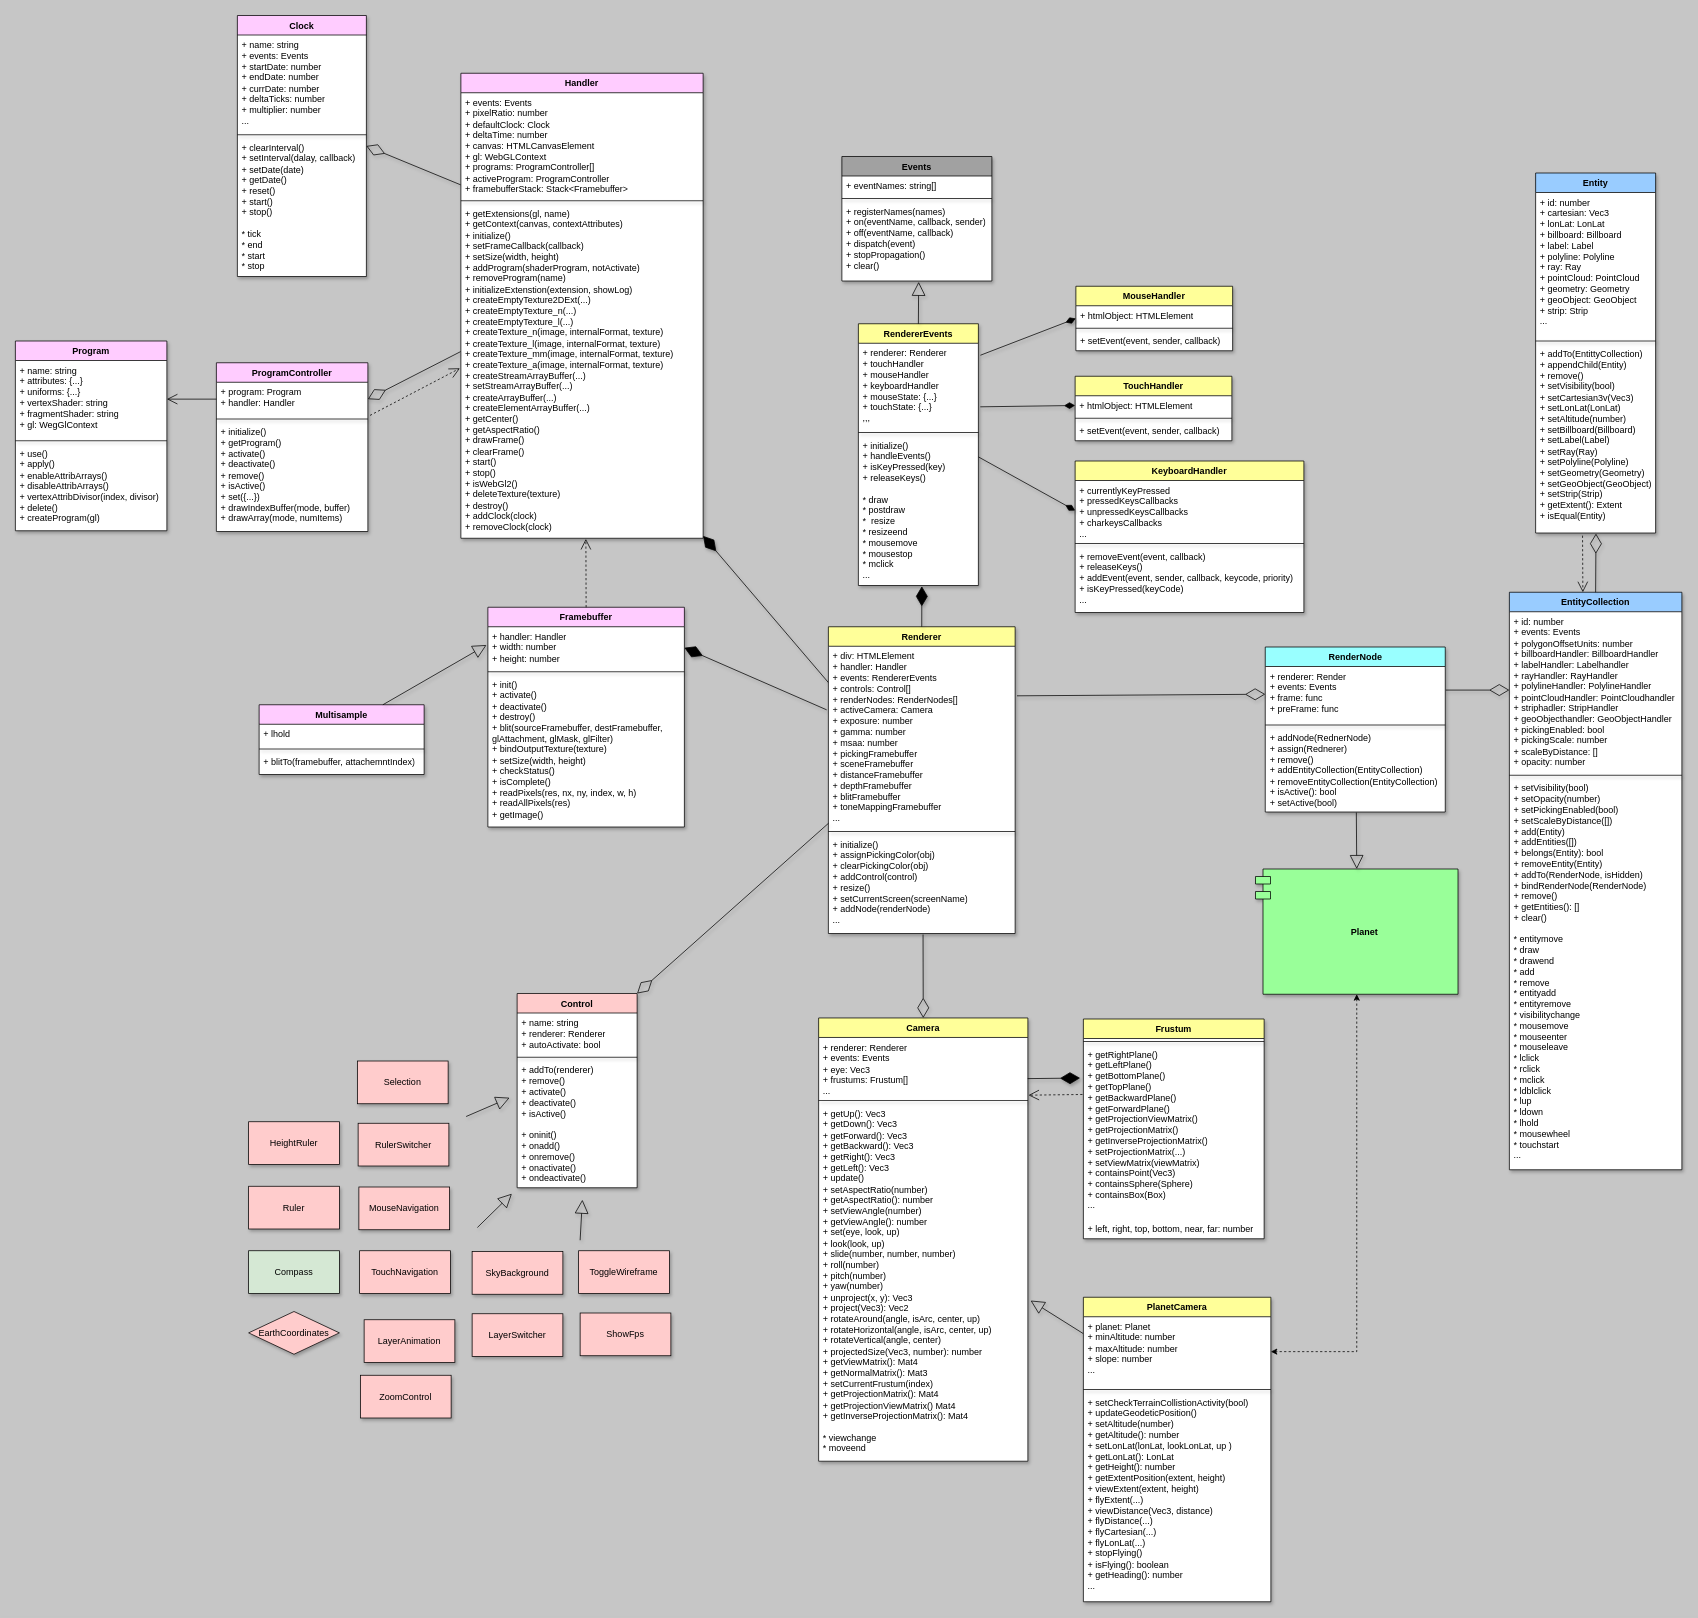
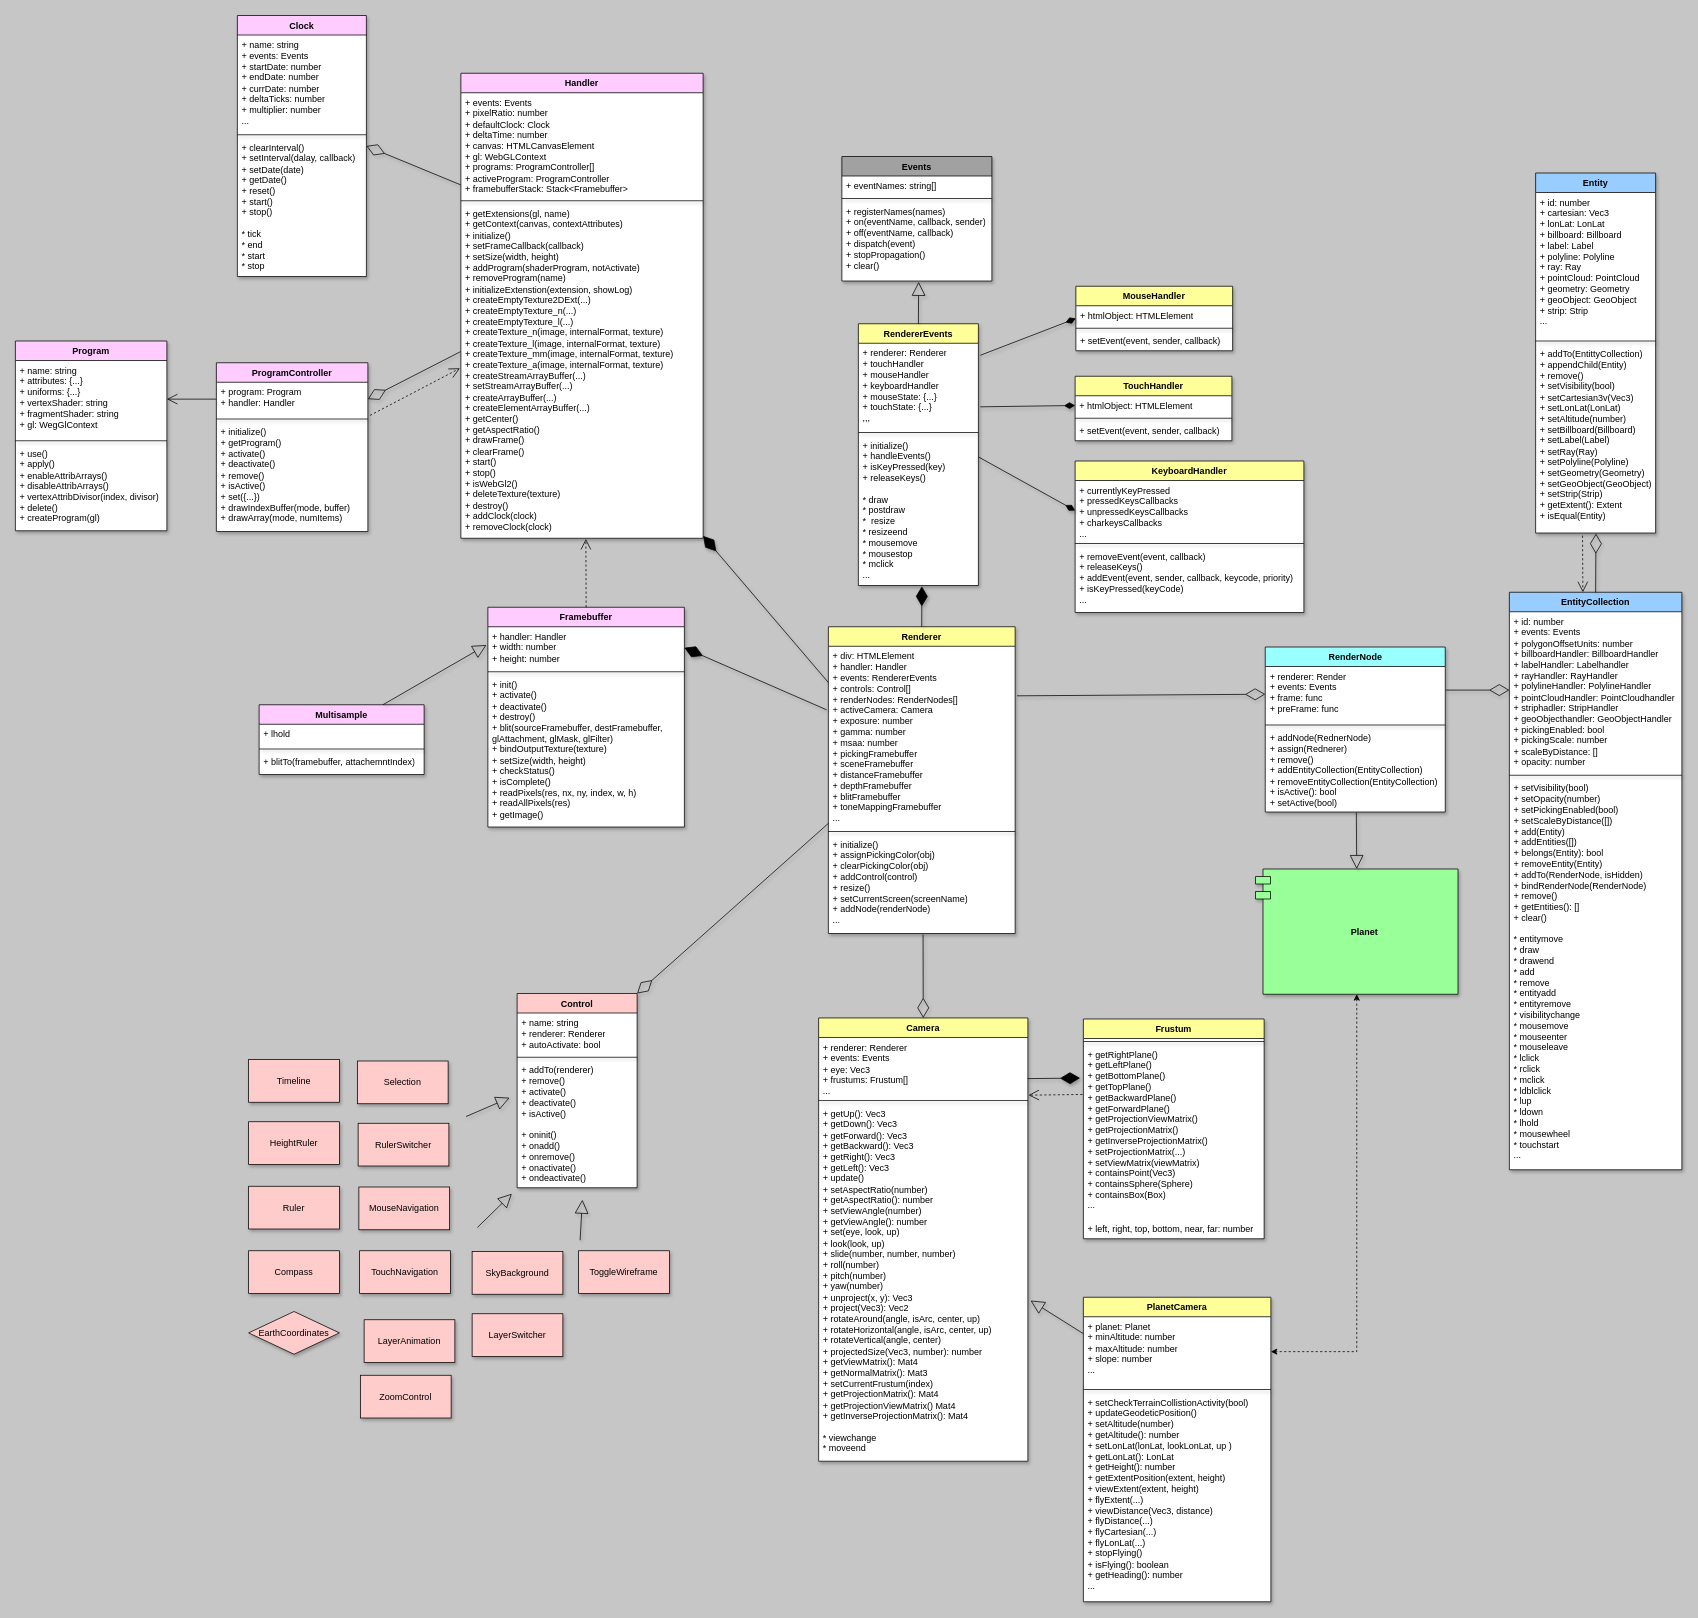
node "Timeline": added
node "Compass": fillcolor #d5e8d4 -> #ffcccc
node "ShowFps": removed
